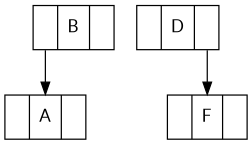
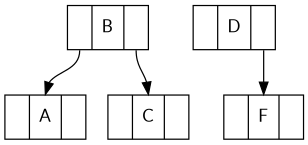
node "C": added
